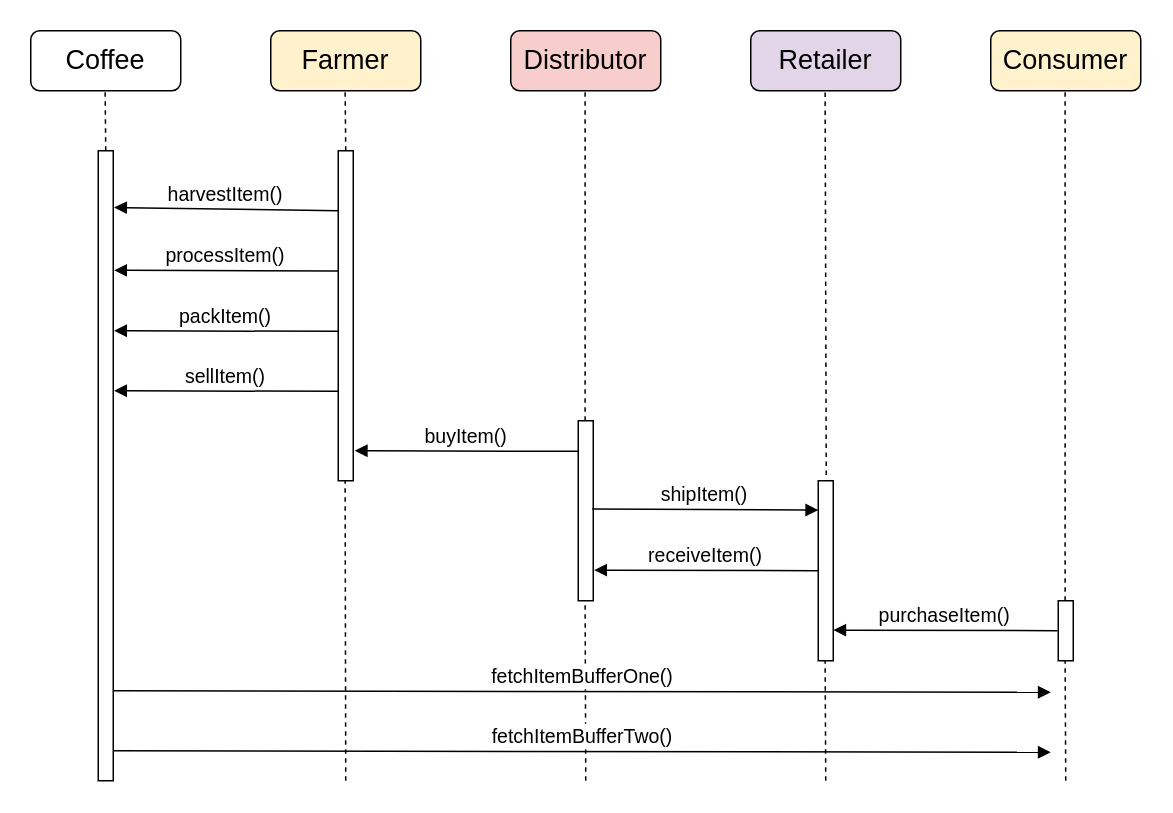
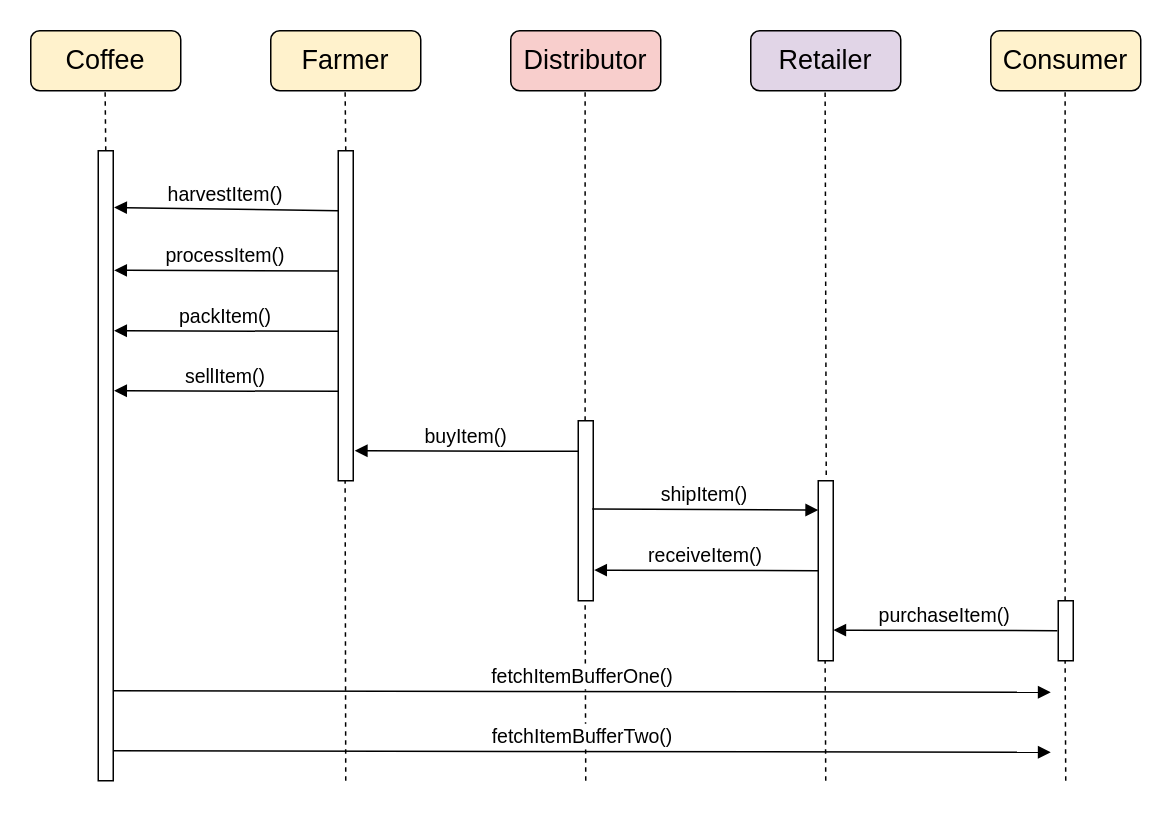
node "Coffee": fillcolor #ffffff -> #fff2cc
